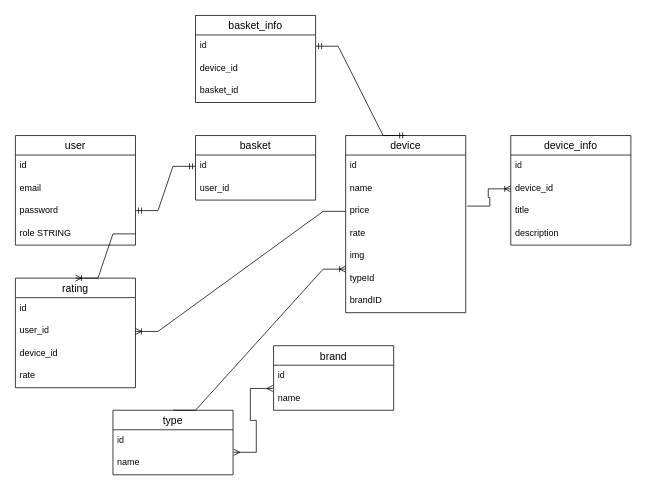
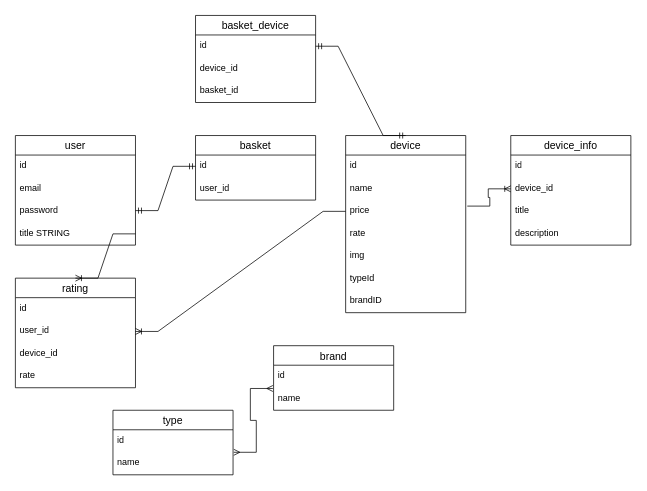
node "basket_info": label "basket_info" -> "basket_device"
node "role STRING": label "role STRING" -> "title STRING"
edge "type" -> "typeId": removed
